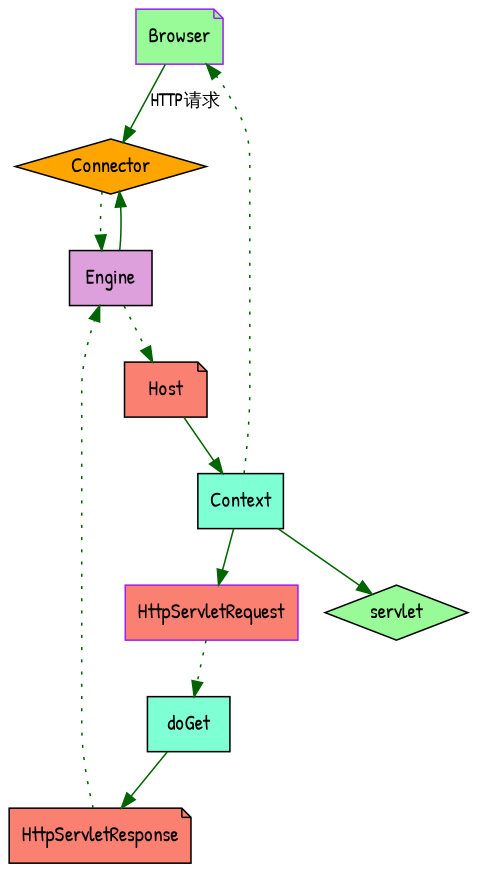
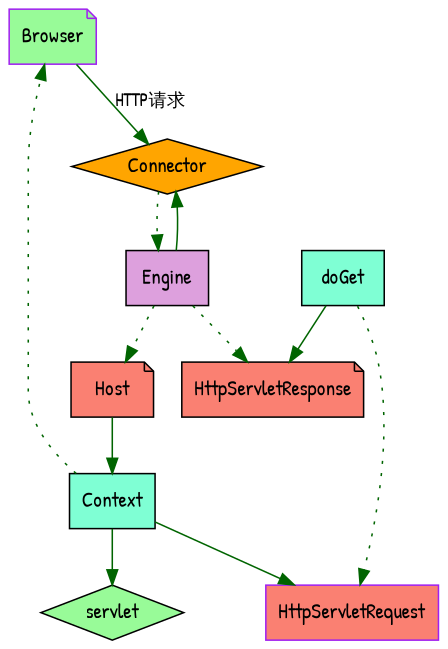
edge "HttpServletResponse" -> "Engine": reversed
edge "HttpServletRequest" -> "doGet": reversed
